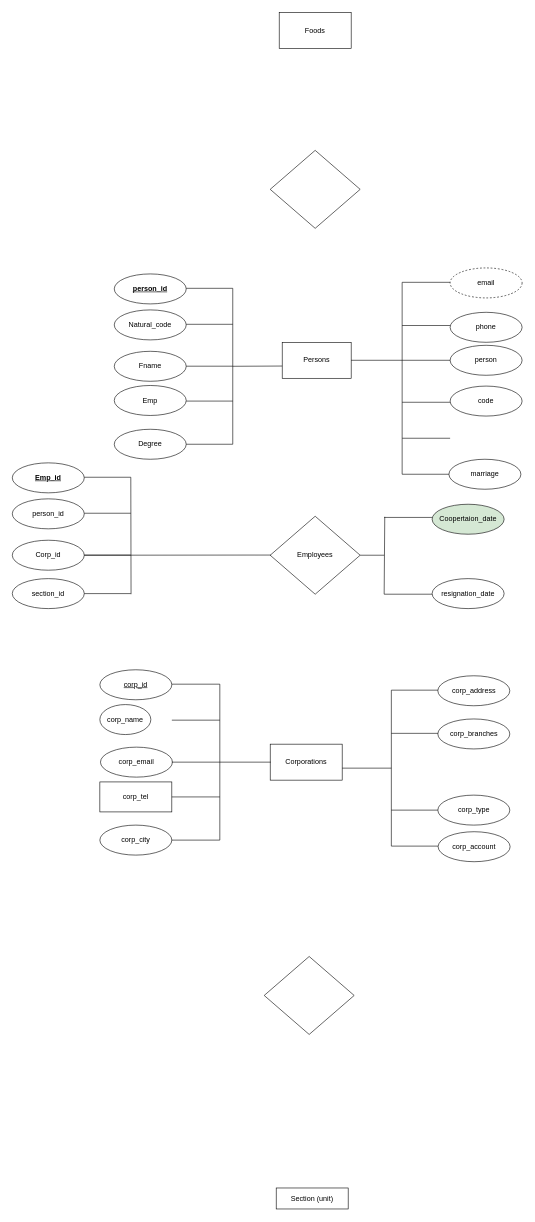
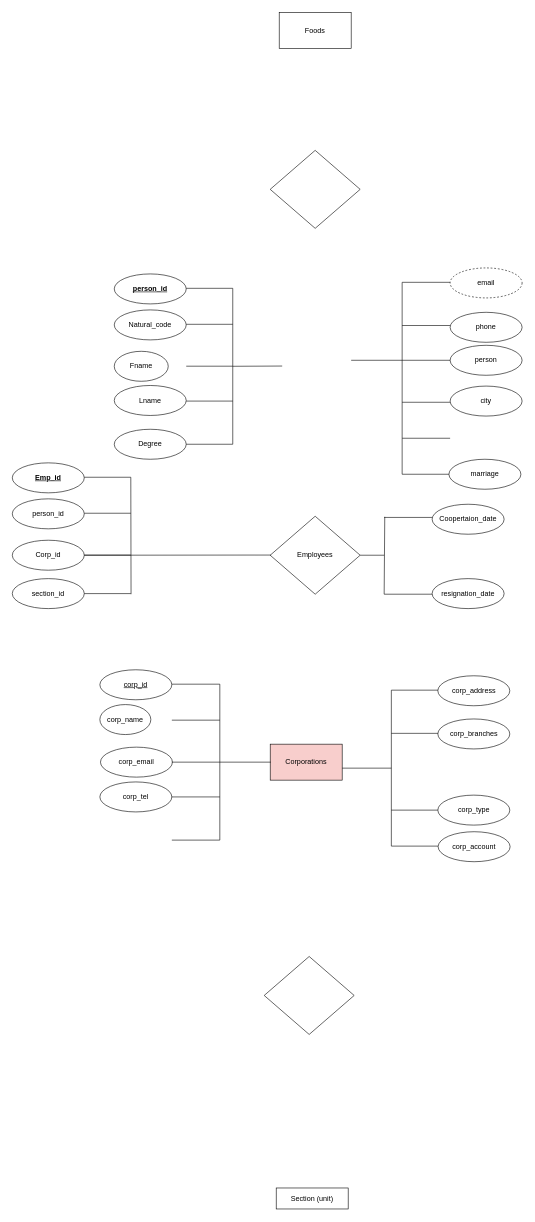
node "Persons": removed
node "Fname": size 72x30 -> 54x30
node "Emp": label "Emp" -> "Lname"
node "code": label "code" -> "city"
node "Coopertaion_date": fillcolor #d5e8d4 -> #ffffff
node "Corporations": fillcolor #ffffff -> #f8cecc
node "corp_tel": shape rectangle -> ellipse
node "corp_city": removed
